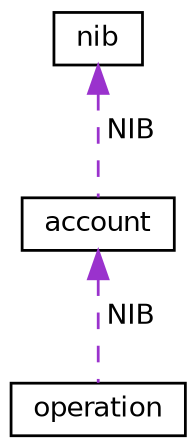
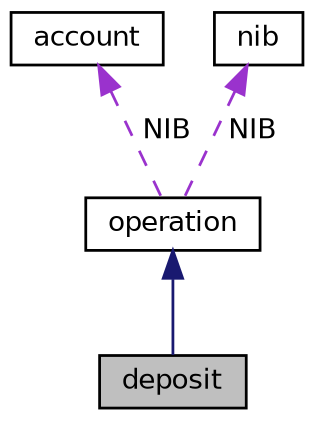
edge "account" -> "nib": now "operation" -> "nib"
node "deposit": added
